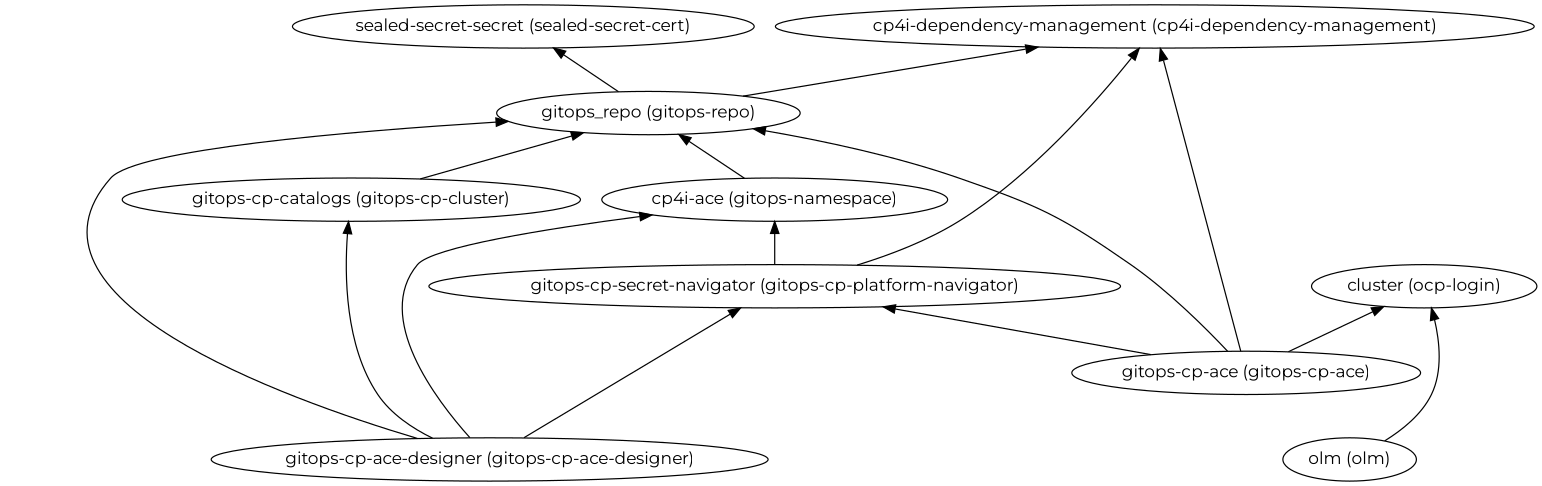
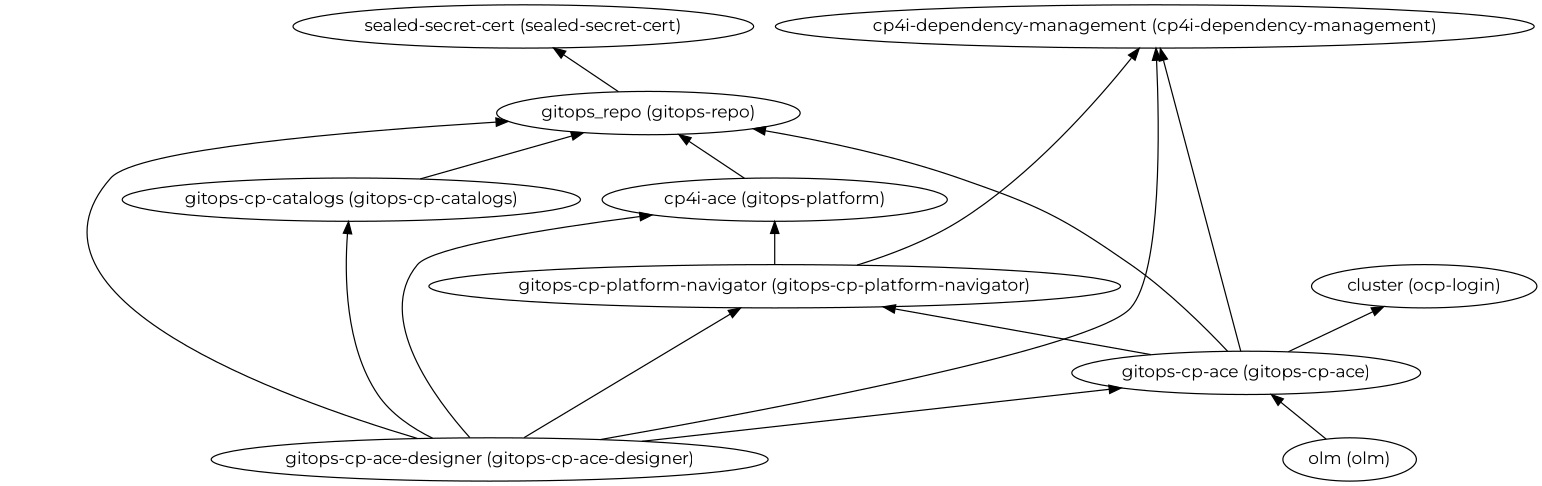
node "sealed-secret-secret (sealed-secret-cert)": label "sealed-secret-secret (sealed-secret-cert)" -> "sealed-secret-cert (sealed-secret-cert)"
edge "gitops_repo (gitops-repo)" -> "cp4i-dependency-management (cp4i-dependency-management)": now "gitops-cp-ace-designer (gitops-cp-ace-designer)" -> "cp4i-dependency-management (cp4i-dependency-management)"
node "gitops-cp-catalogs (gitops-cp-cluster)": label "gitops-cp-catalogs (gitops-cp-cluster)" -> "gitops-cp-catalogs (gitops-cp-catalogs)"
node "cp4i-ace (gitops-namespace)": label "cp4i-ace (gitops-namespace)" -> "cp4i-ace (gitops-platform)"
node "gitops-cp-secret-navigator (gitops-cp-platform-navigator)": label "gitops-cp-secret-navigator (gitops-cp-platform-navigator)" -> "gitops-cp-platform-navigator (gitops-cp-platform-navigator)"
edge "olm (olm)" -> "cluster (ocp-login)": now "olm (olm)" -> "gitops-cp-ace (gitops-cp-ace)"
edge "gitops-cp-ace-designer (gitops-cp-ace-designer)" -> "gitops-cp-ace (gitops-cp-ace)": added
